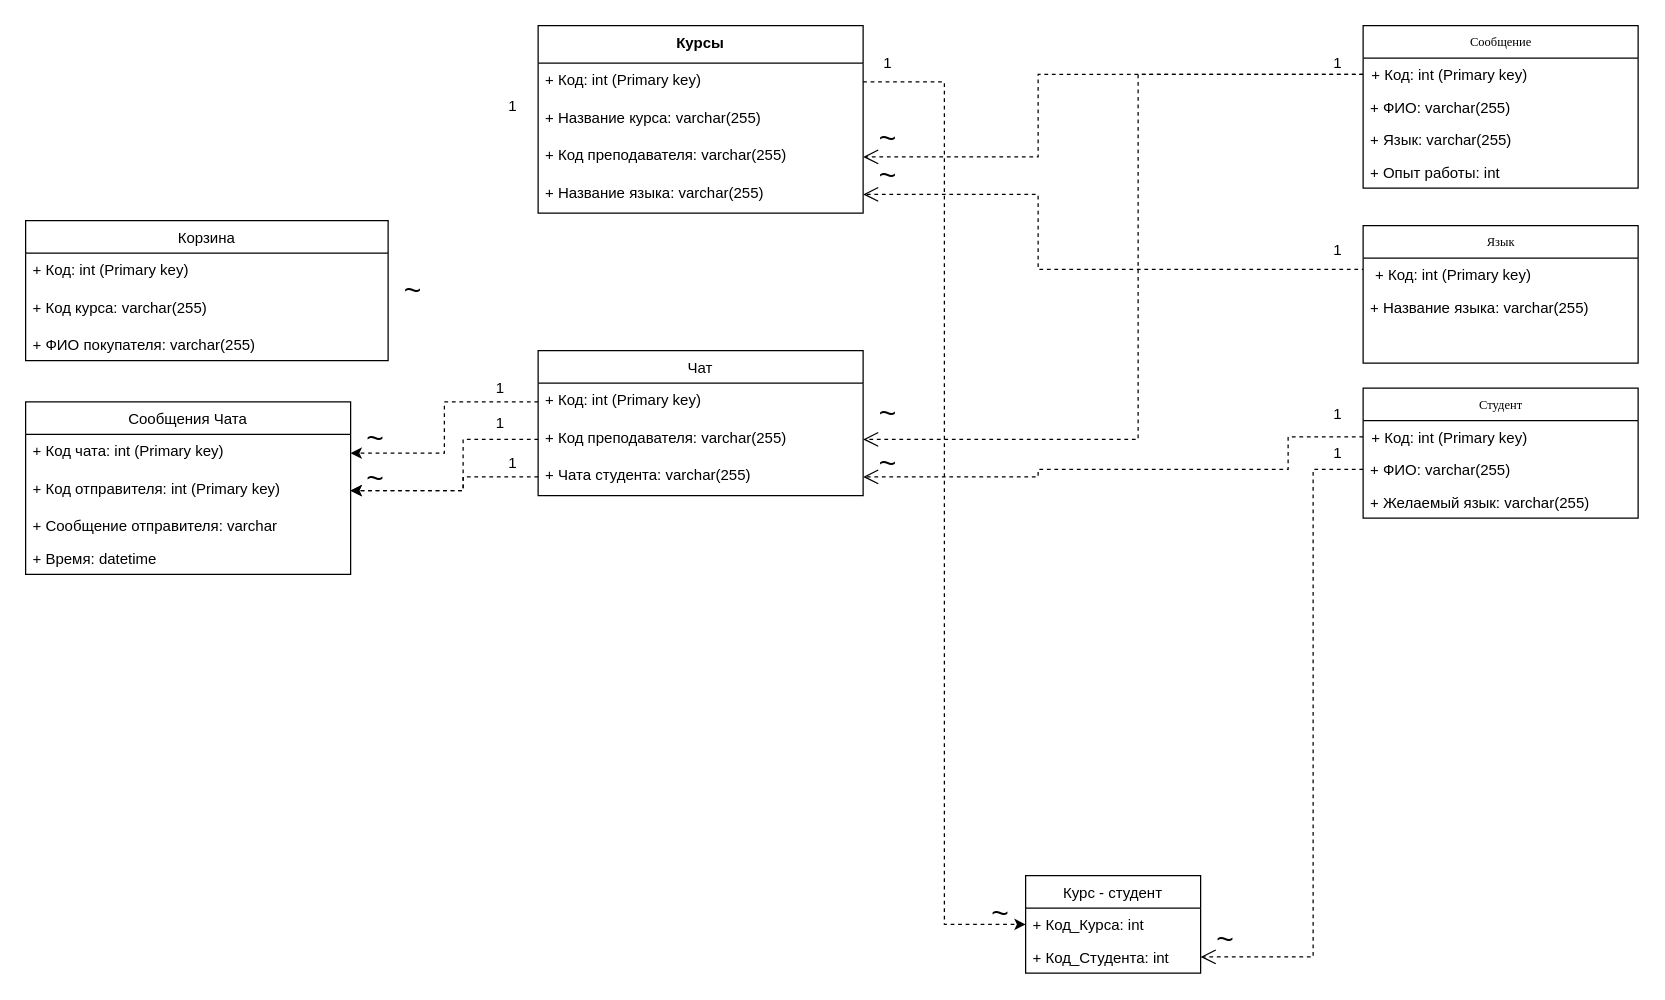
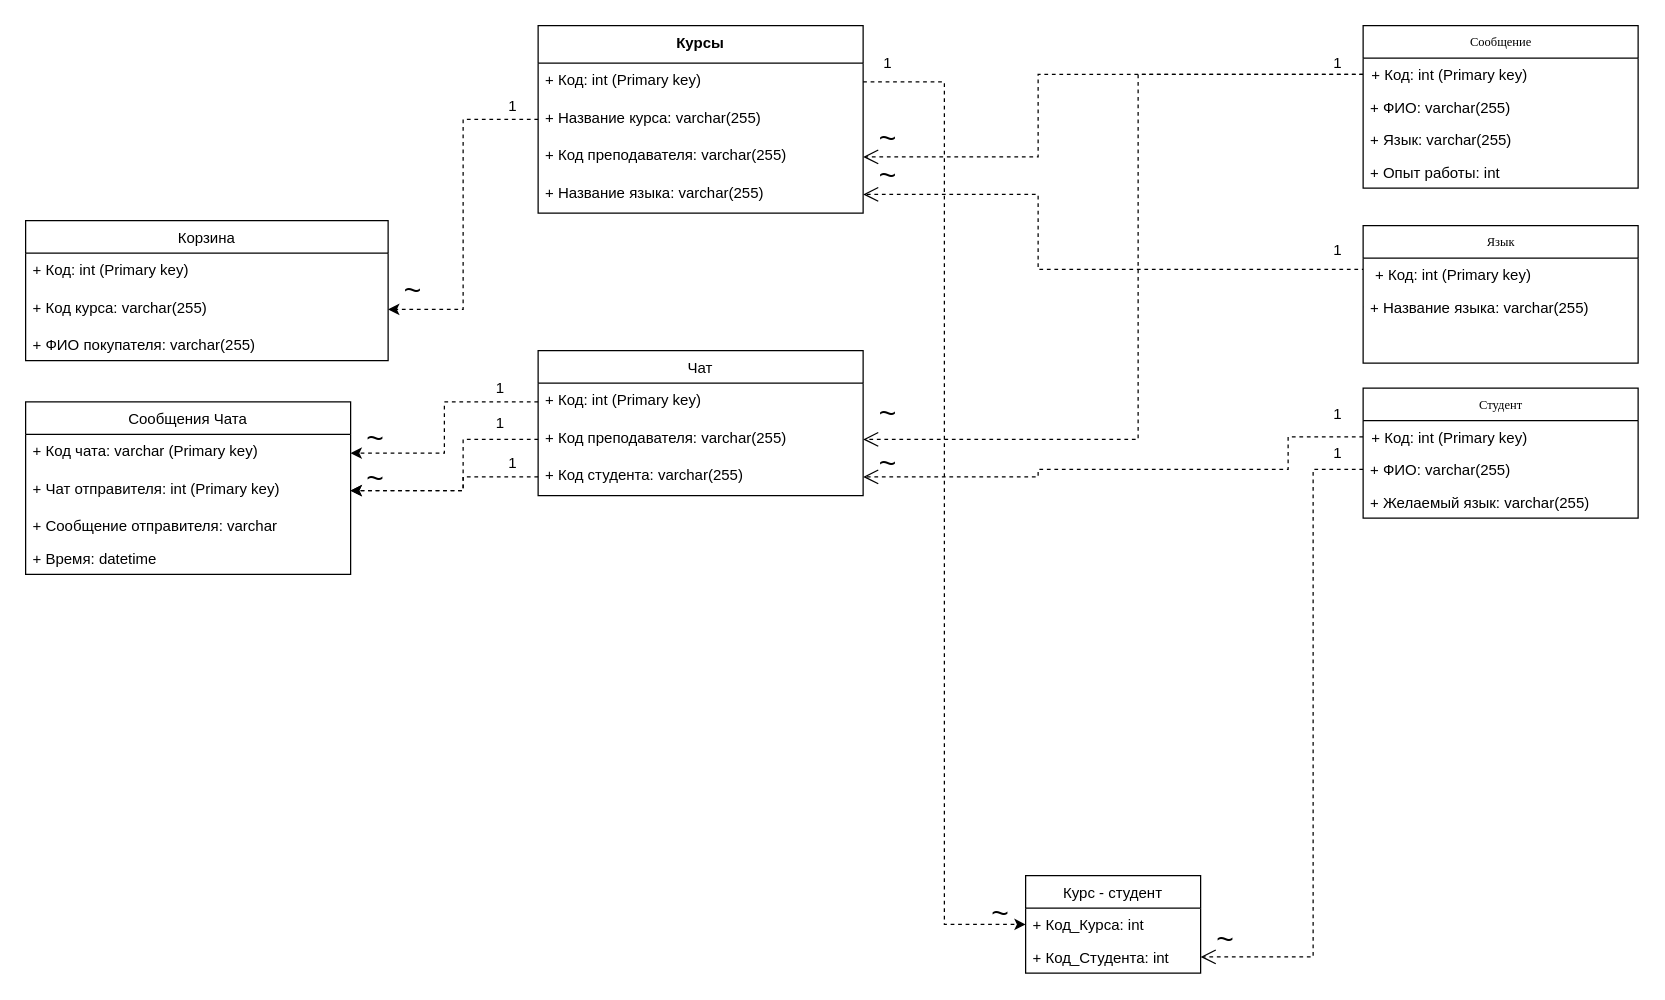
edge "+ Название курса: varchar(255)" -> "+ Код курса: varchar(255)": added
node "+ Код чата: int (Primary key)": label "+ Код чата: int (Primary key)" -> "+ Код чата: varchar (Primary key)"
node "+ Чата студента: varchar(255)": label "+ Чата студента: varchar(255)" -> "+ Код студента: varchar(255)"
node "+ Код отправителя: int (Primary key)": label "+ Код отправителя: int (Primary key)" -> "+ Чат отправителя: int (Primary key)"
